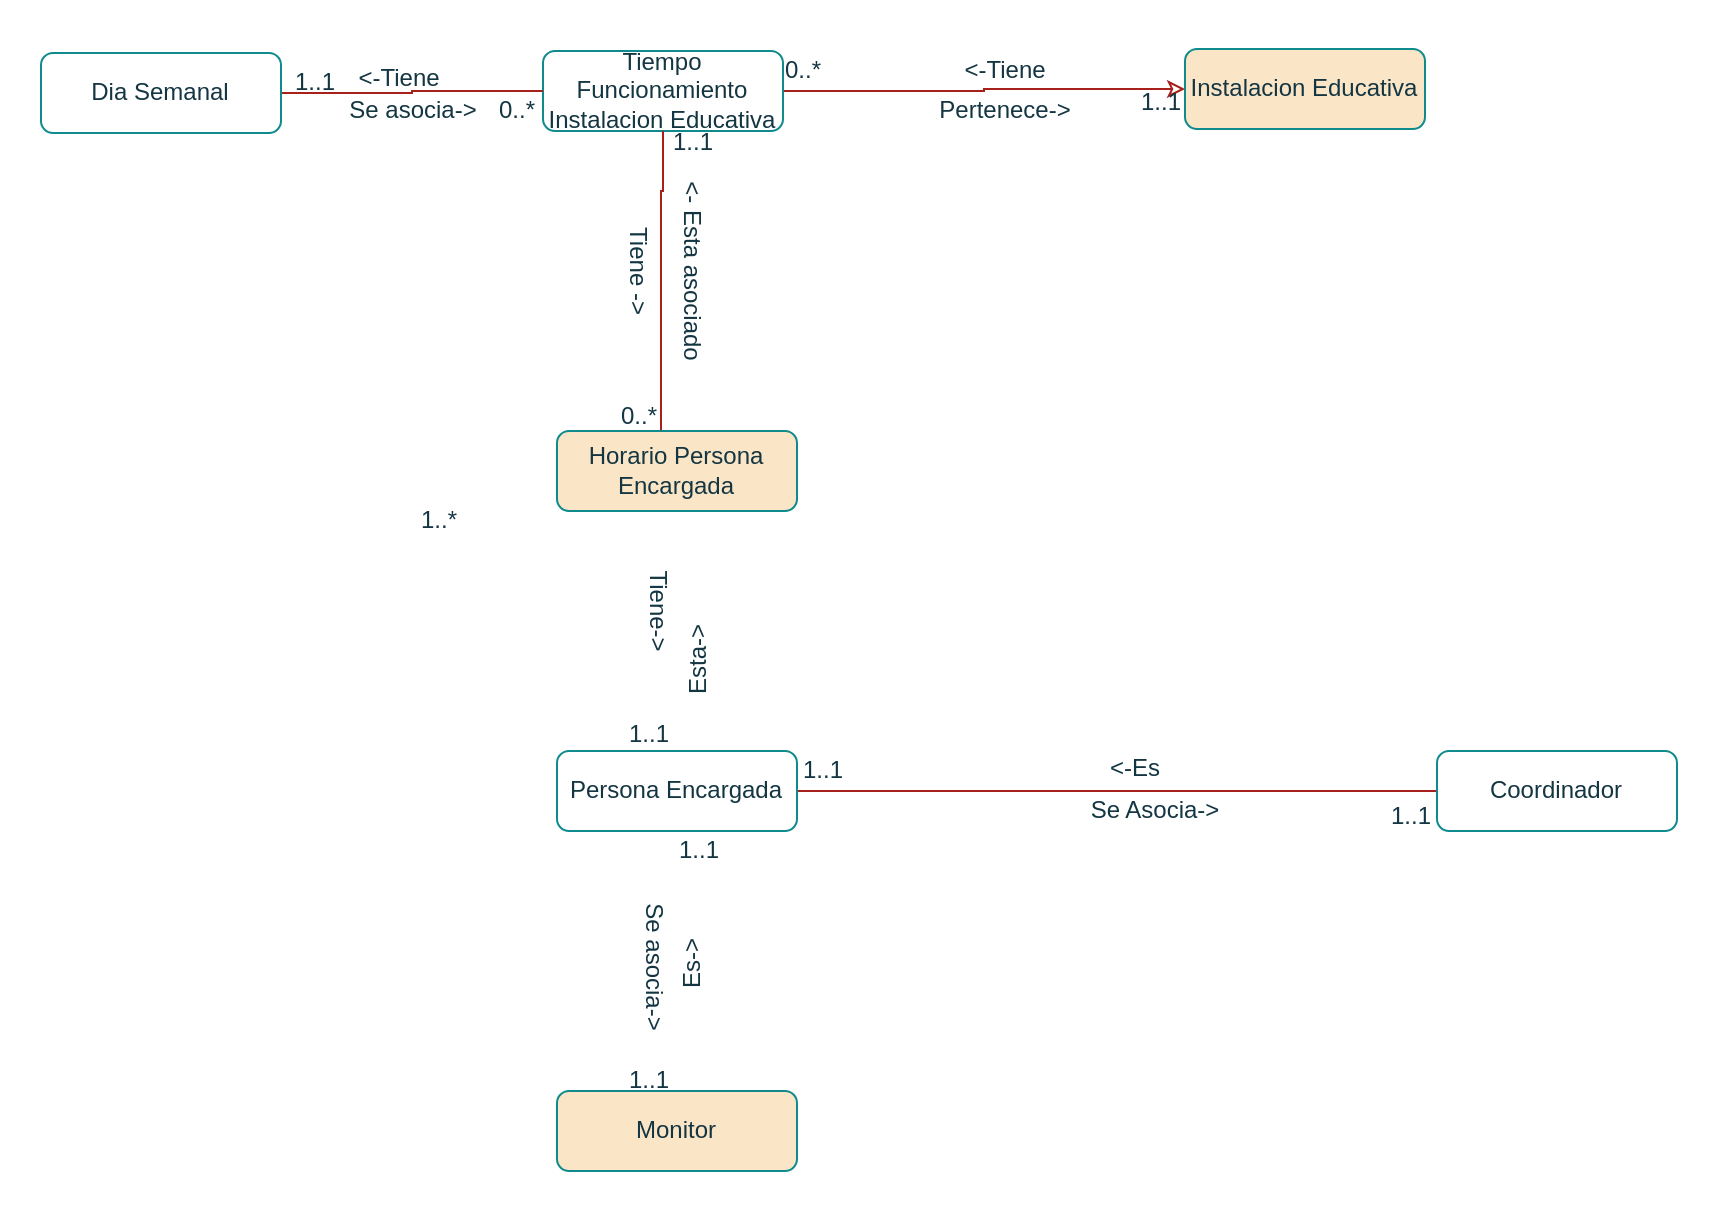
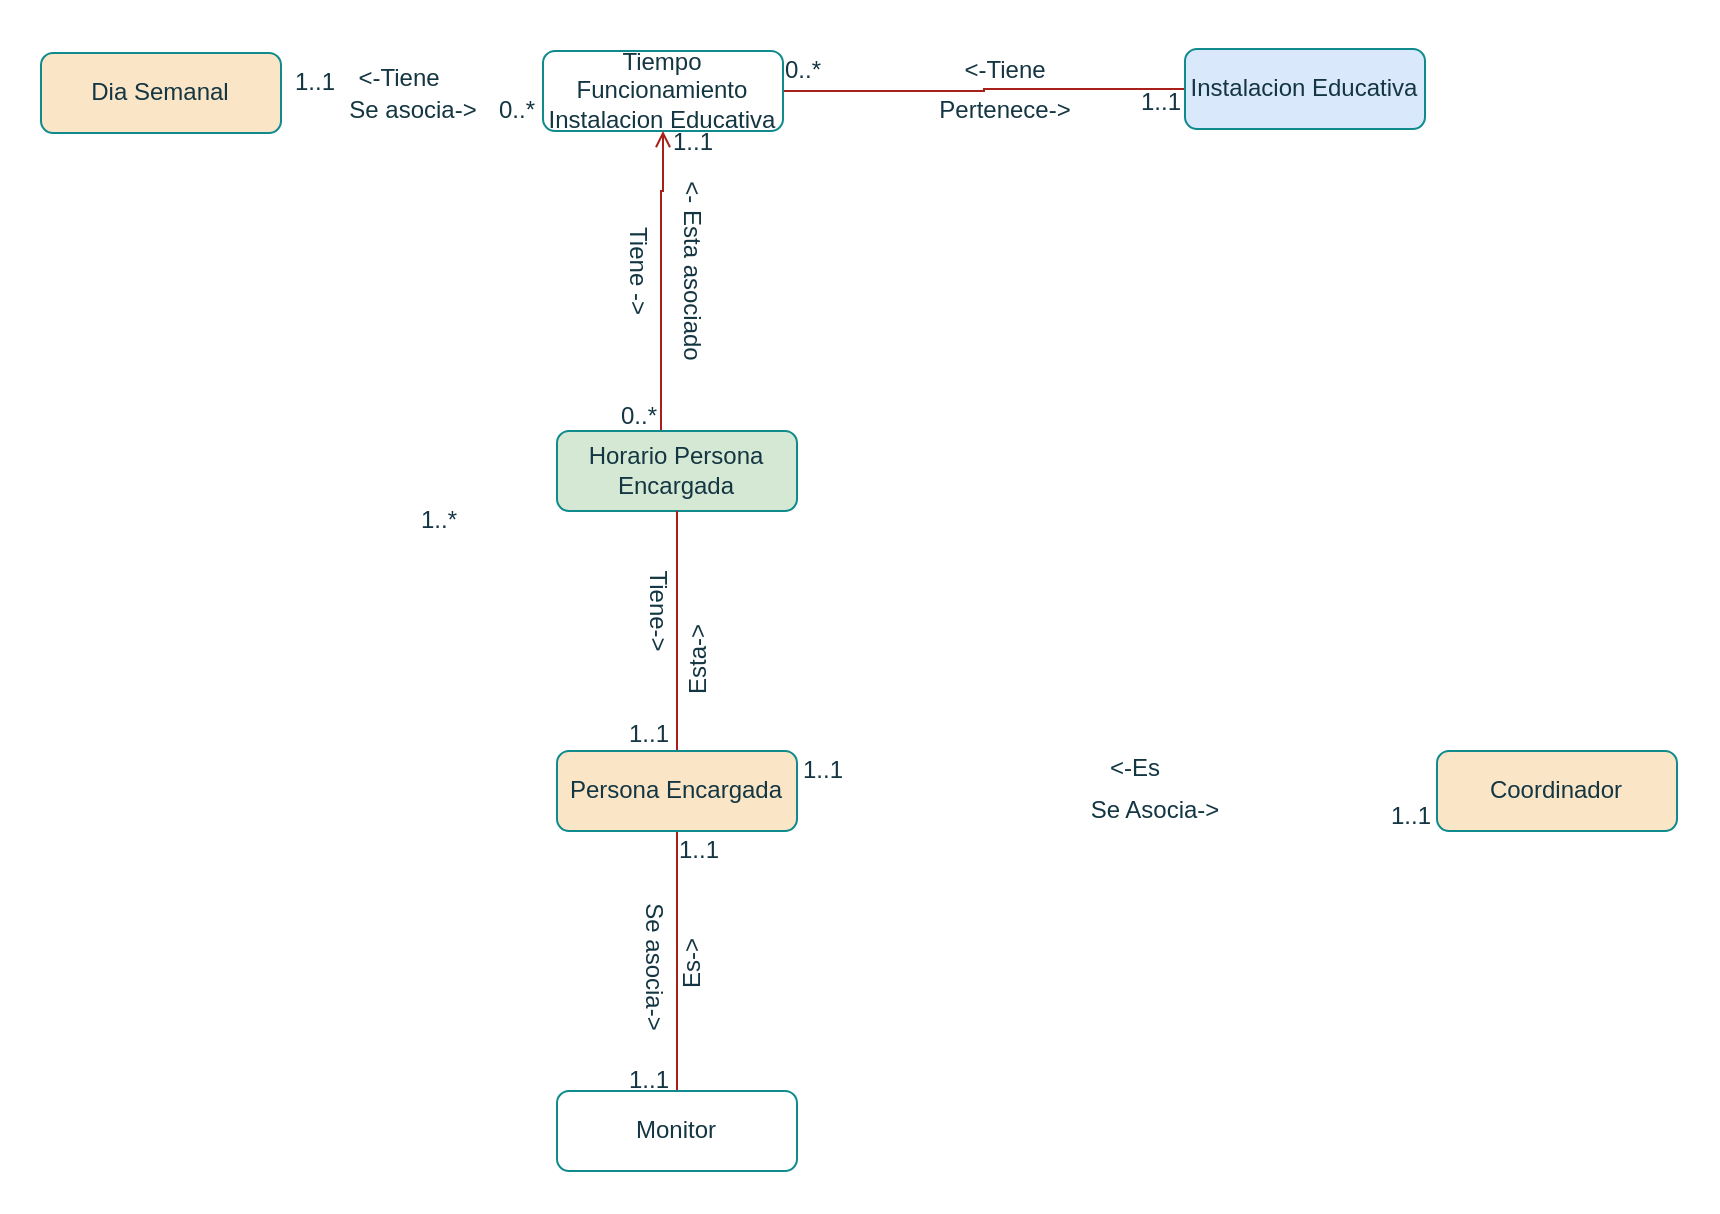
edge "Tiempo Funcionamiento Instalacion Educativa" -> "Instalacion Educativa": arrowhead classic -> none
node "Instalacion Educativa": fillcolor #fae5c7 -> #dae8fc
edge "Tiempo Funcionamiento Instalacion Educativa" -- "Dia Semanal": removed
node "Dia Semanal": fillcolor #ffffff -> #fae5c7
edge "Tiempo Funcionamiento Instalacion Educativa" -- "Horario Persona Encargada": arrowhead none -> open
node "Horario Persona Encargada": fillcolor #fae5c7 -> #d5e8d4
edge "Horario Persona Encargada" -- "Persona Encargada": added
node "Persona Encargada": fillcolor #ffffff -> #fae5c7
edge "Persona Encargada" -- "Coordinador": removed
node "Coordinador": fillcolor #ffffff -> #fae5c7
edge "Persona Encargada" -- "Monitor": added
node "Monitor": fillcolor #fae5c7 -> #ffffff
